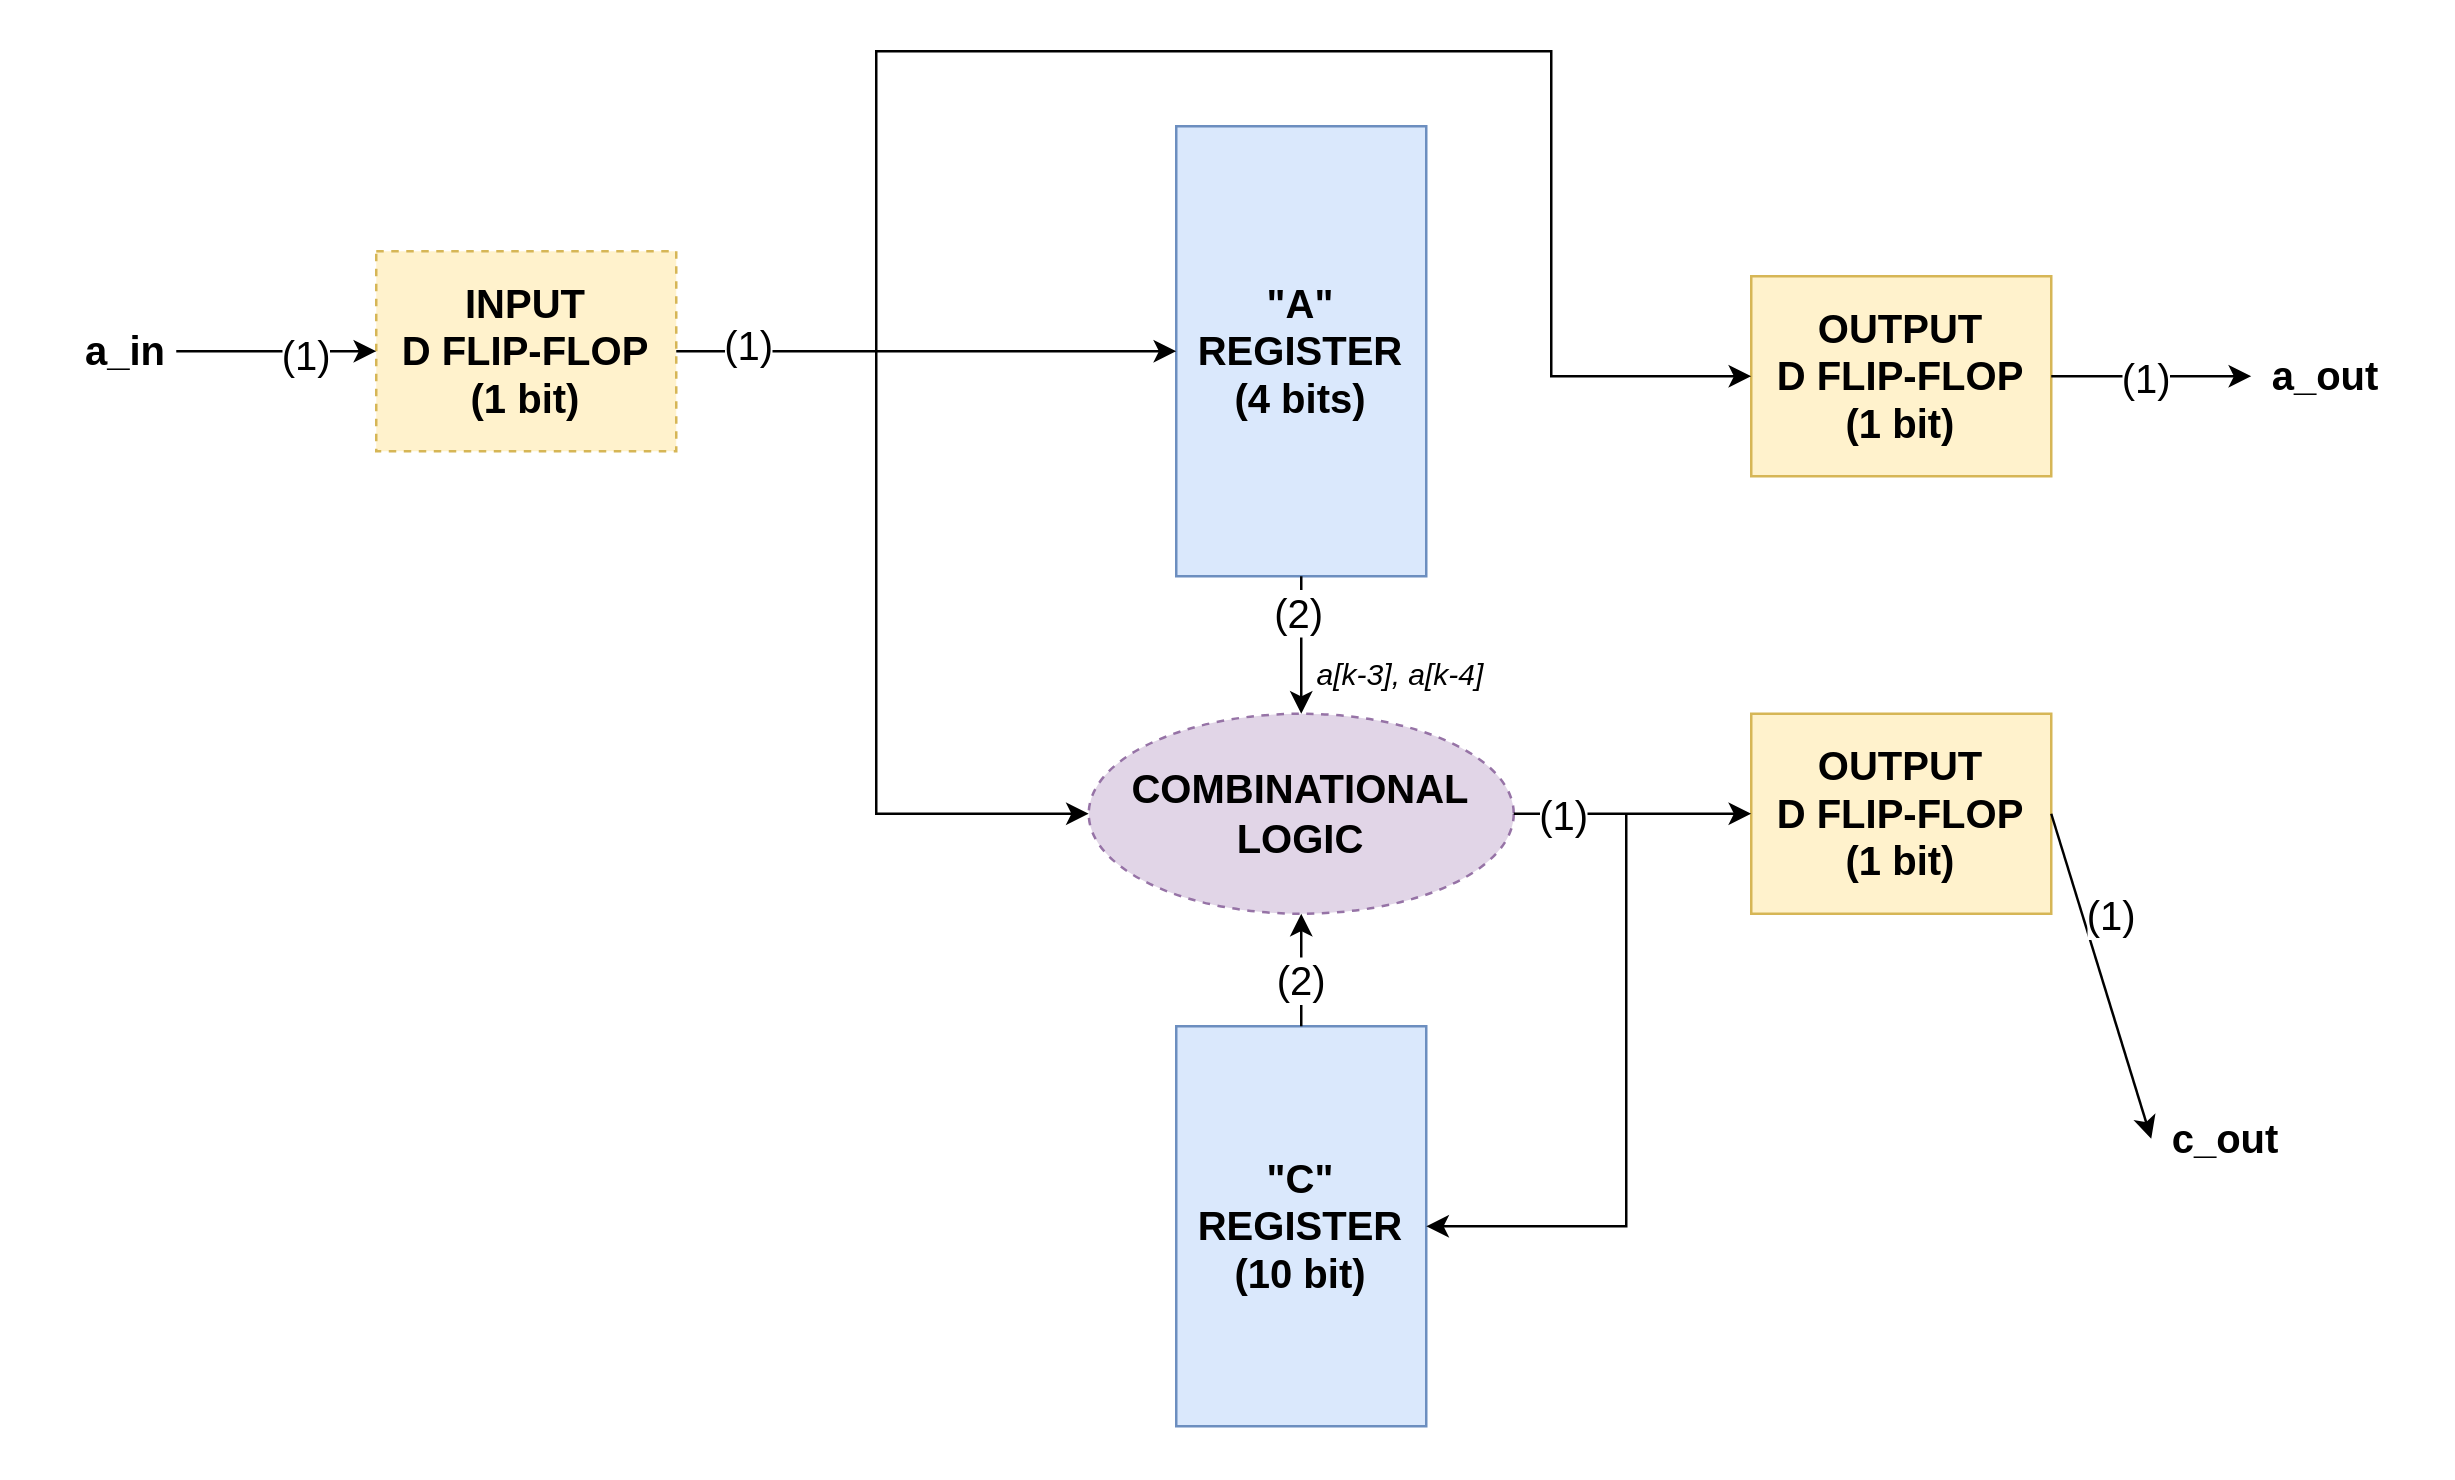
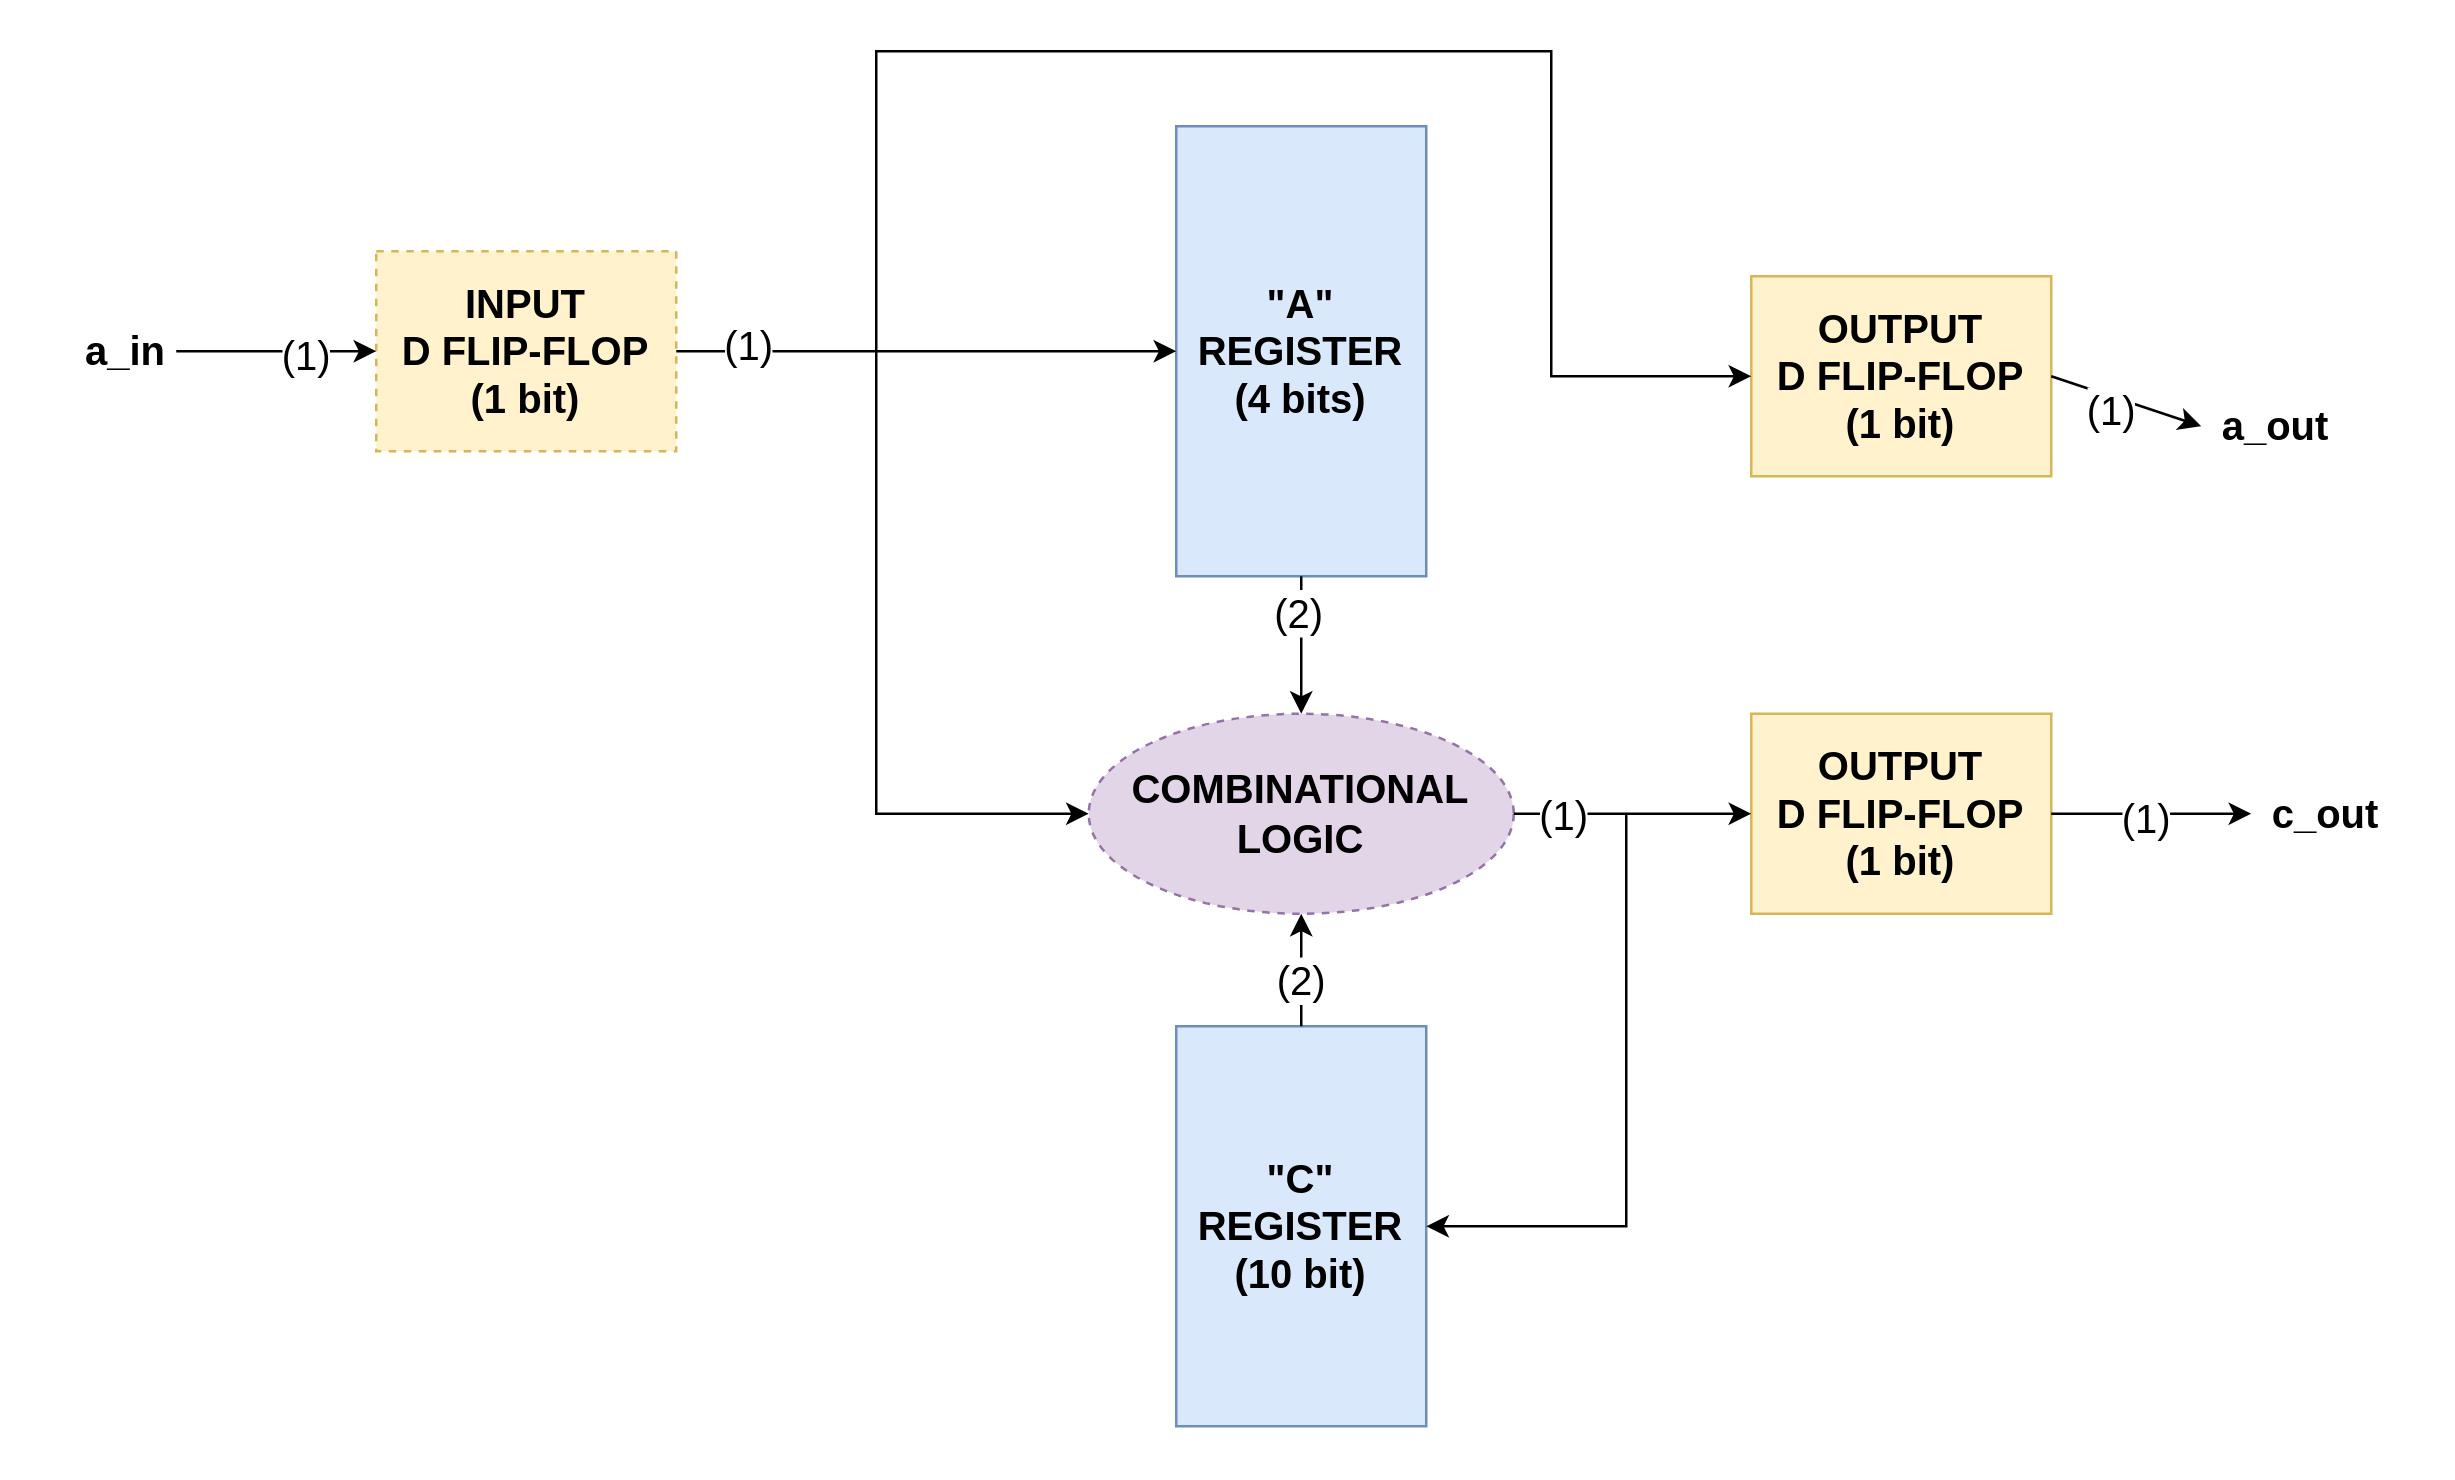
node "a_out": moved (2326, 376) -> (2276, 426)
node "a[k-3], a[k-4]": removed
node "c_out": moved (2226, 1139) -> (2326, 814)
